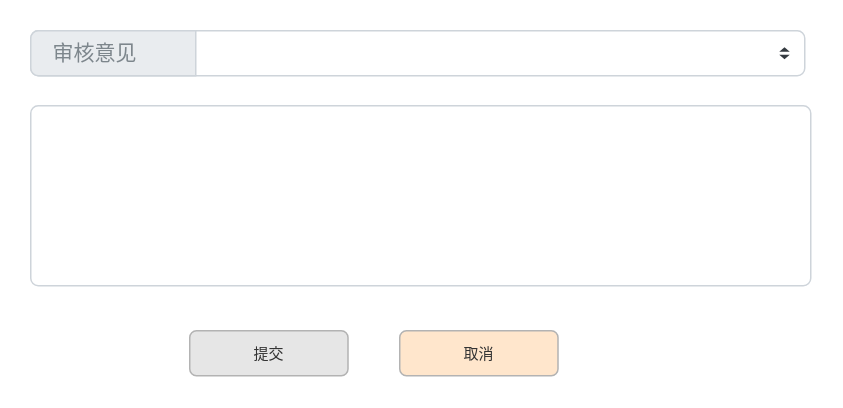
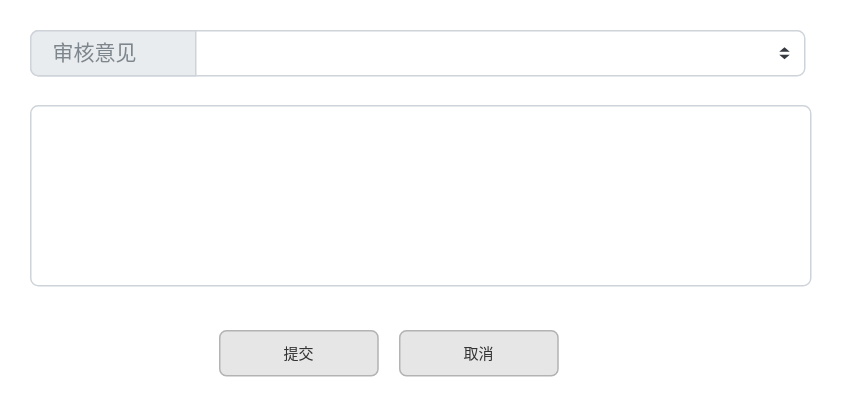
node "提交": moved (269, 353) -> (299, 353)
node "取消": fillcolor #ffe6cc -> #e6e6e6
